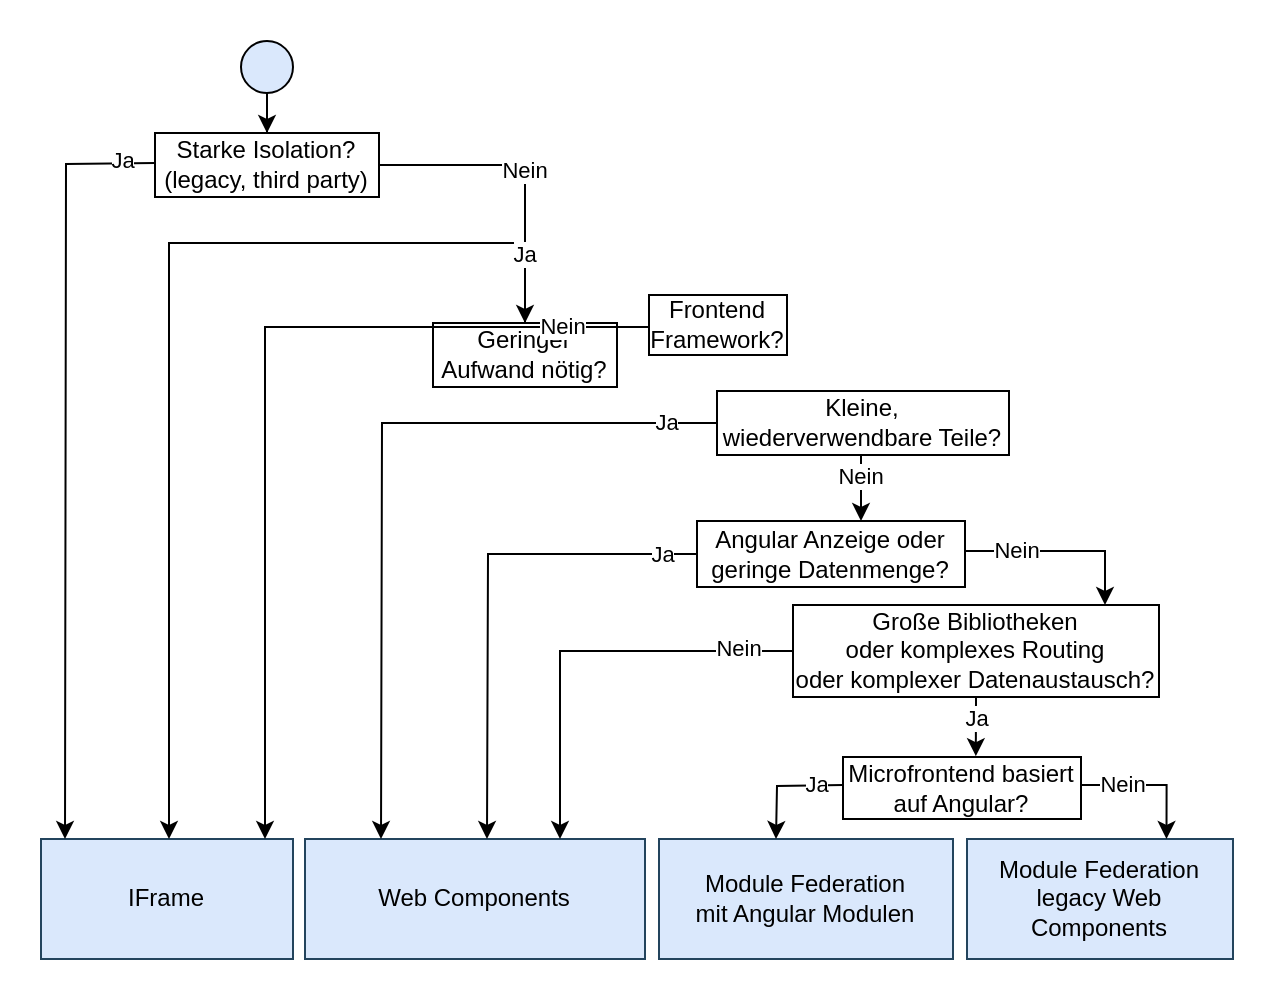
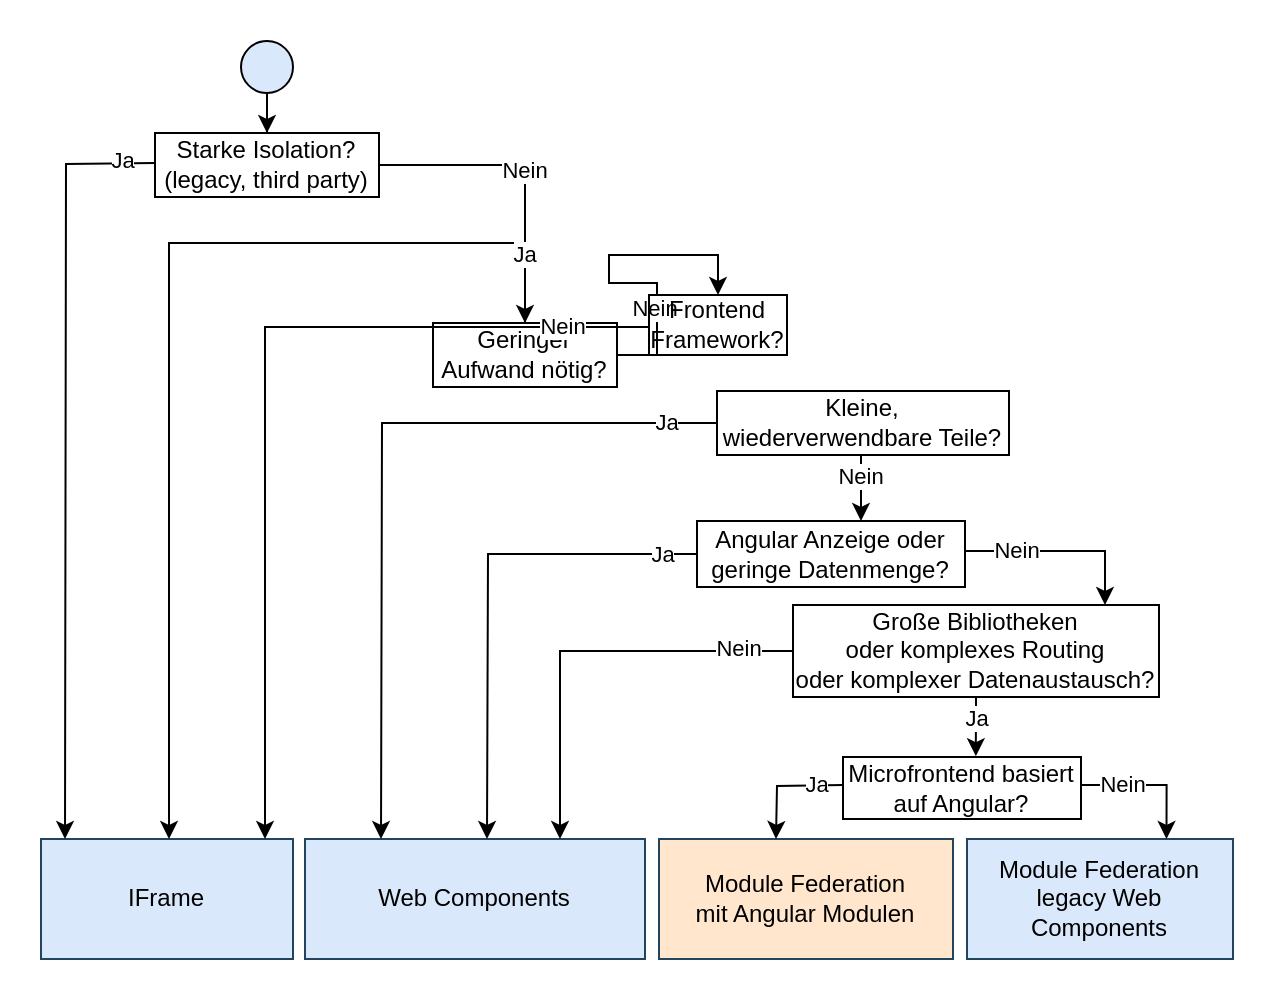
edge "Geringer Aufwand nötig?" -> "Frontend Framework?": added, label "Nein"
node "Module Federation mit Angular Modulen": fillcolor #dae8fc -> #ffe6cc
